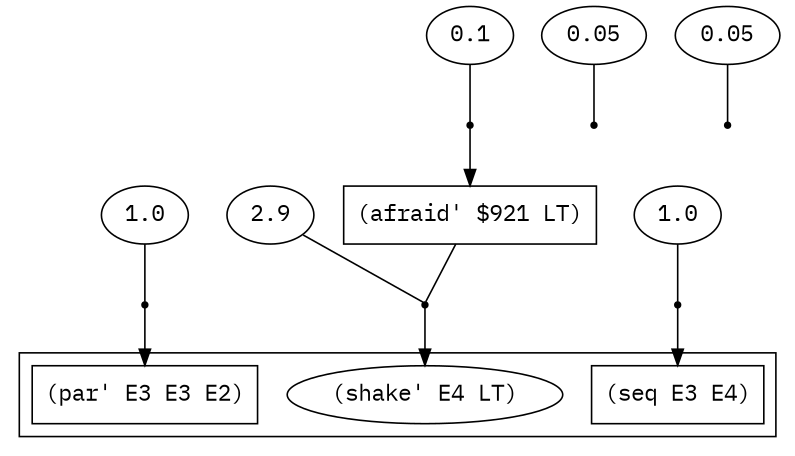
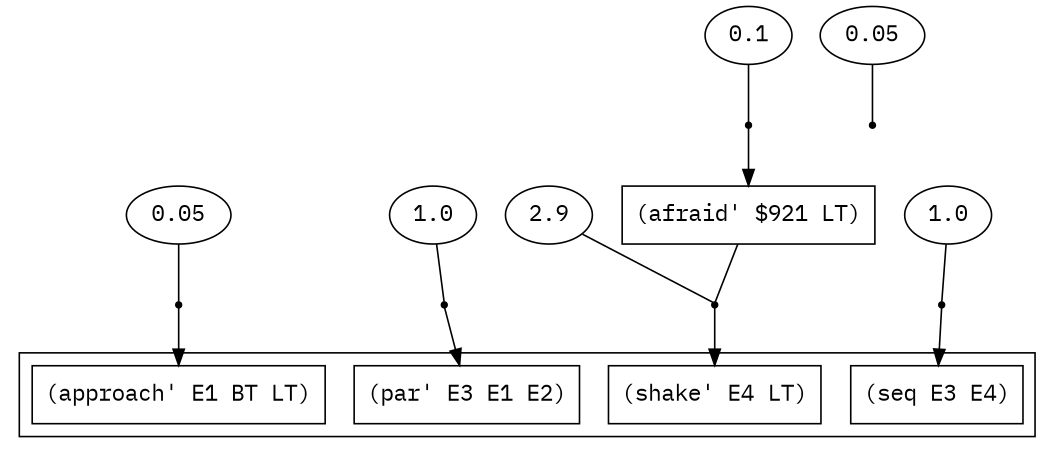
node "(par' E3 E3 E2)": label "(par' E3 E3 E2)" -> "(par' E3 E1 E2)"
node "(approach' E1 BT LT)": added
node "(shake' E4 LT)": shape ellipse -> box
